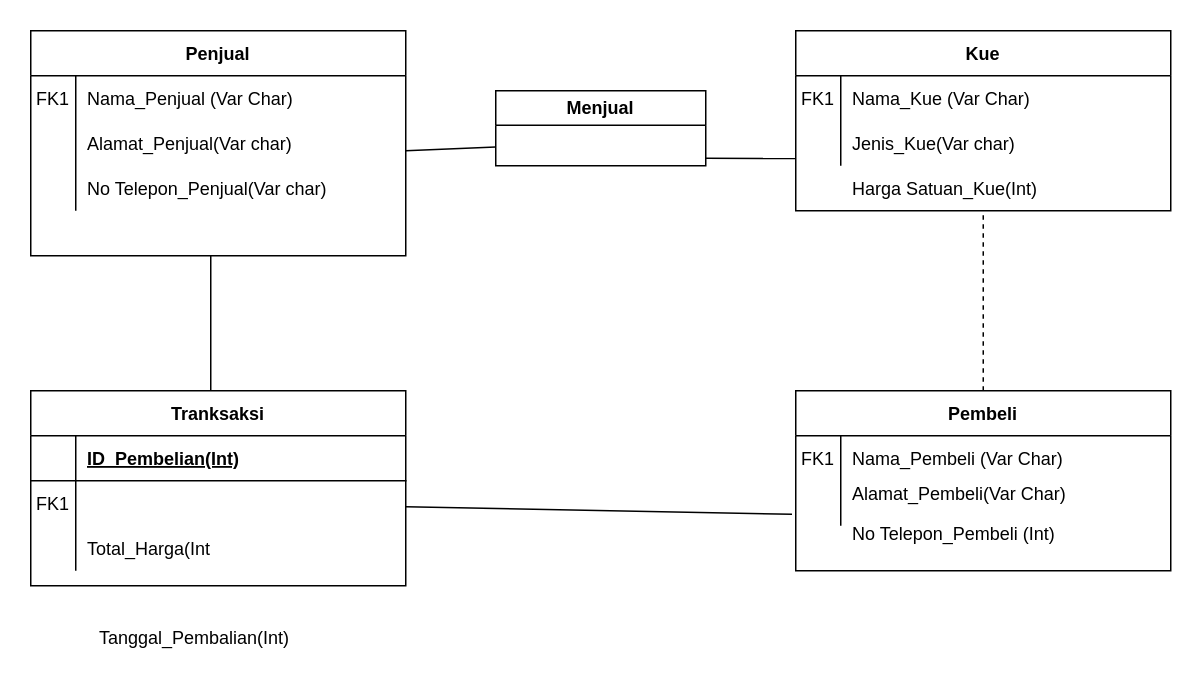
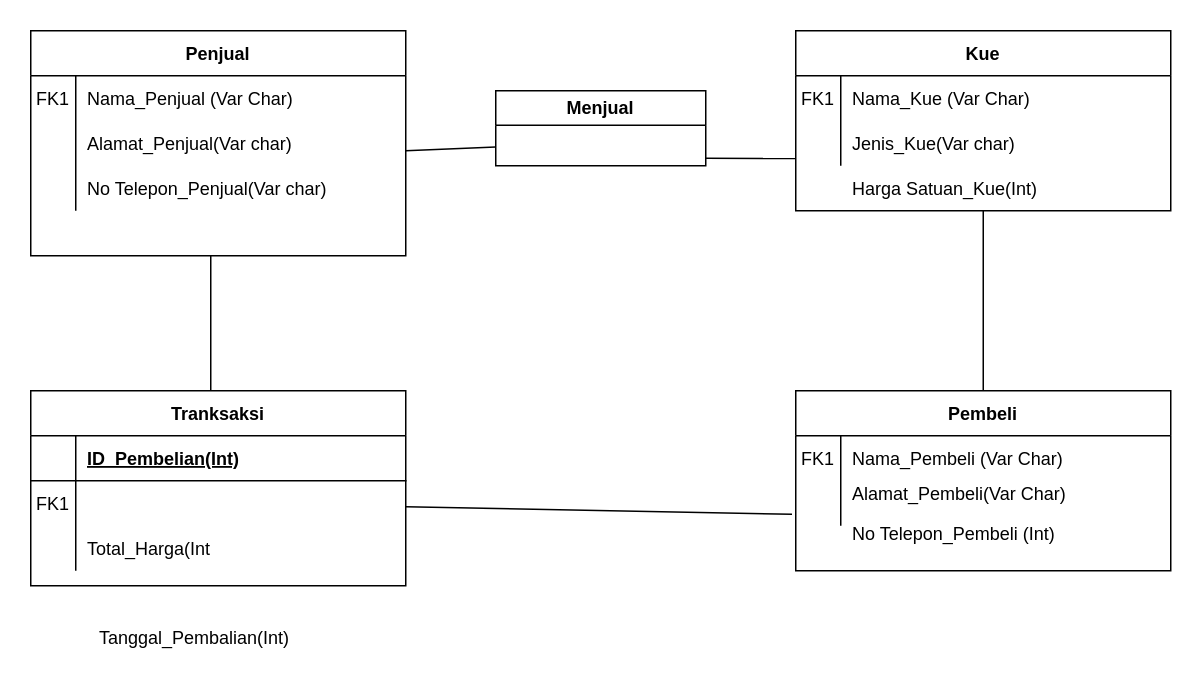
edge "Kue" -- "Pembeli": style dashed -> solid
